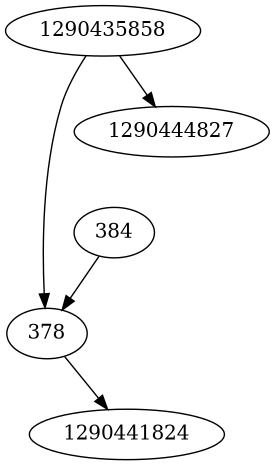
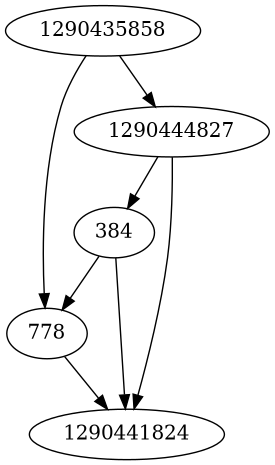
edge "1290444827" -> "384": added
edge "1290444827" -> "1290441824": added
edge "384" -> "1290441824": added
node "378": label "378" -> "778"
